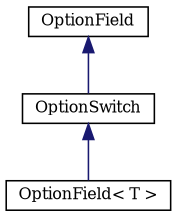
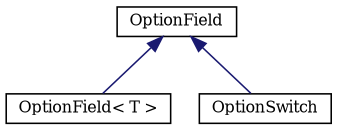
edge "OptionField< T >" -> "OptionSwitch": now "OptionField< T >" -> "OptionField"
